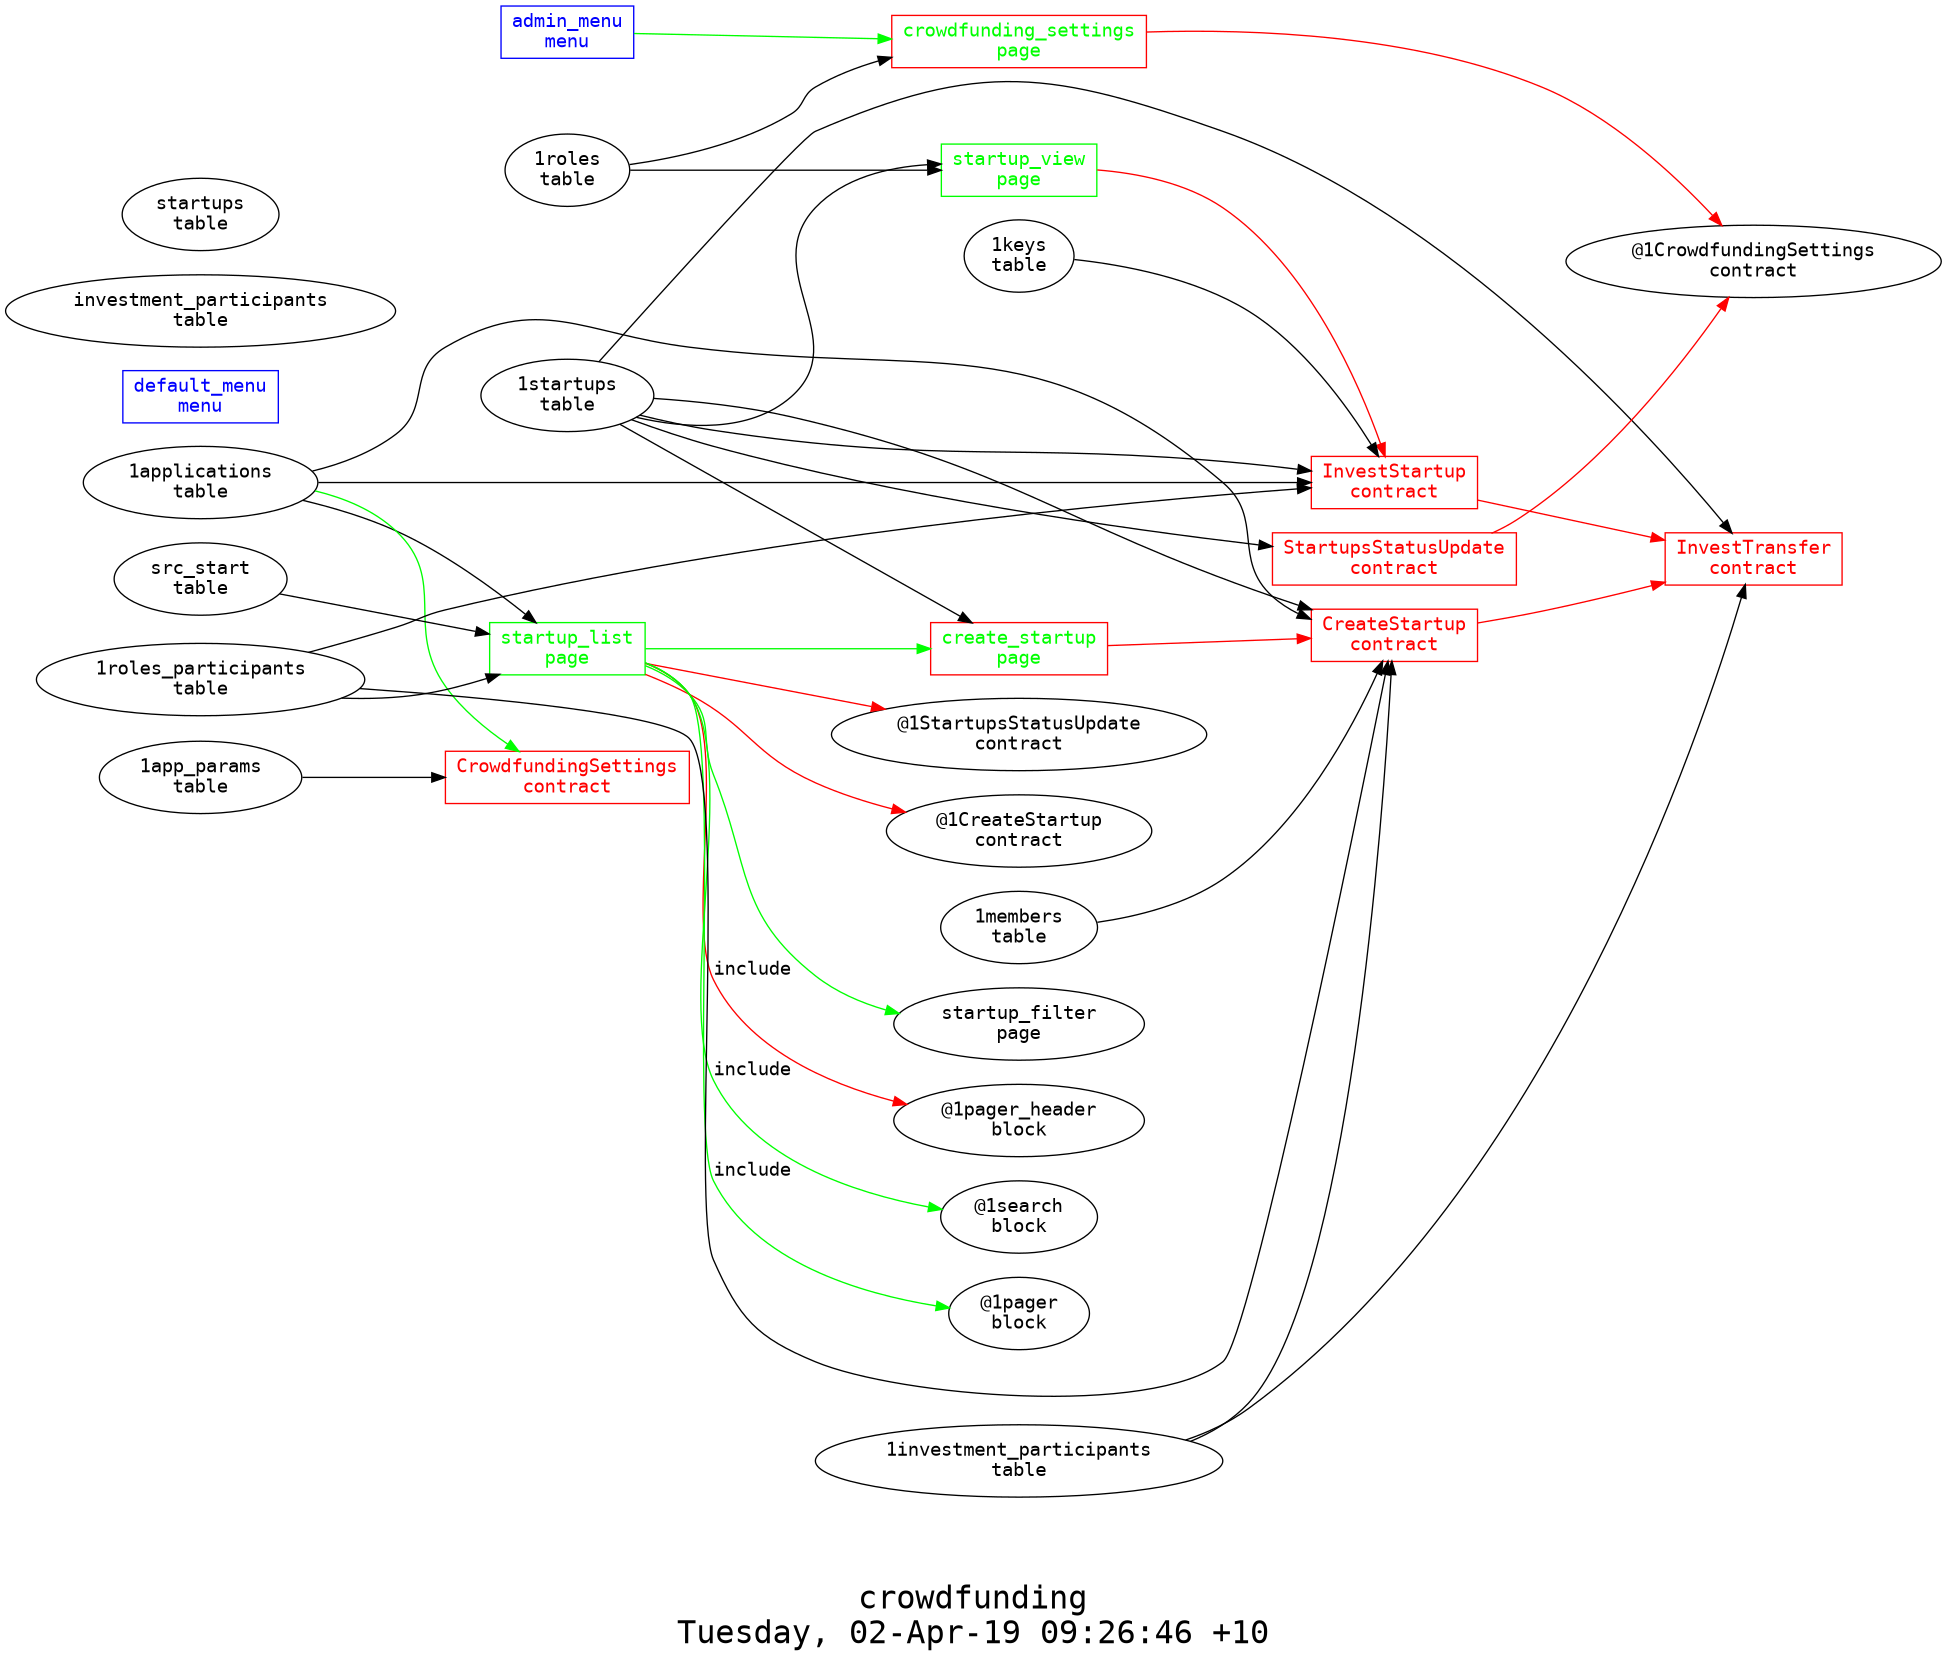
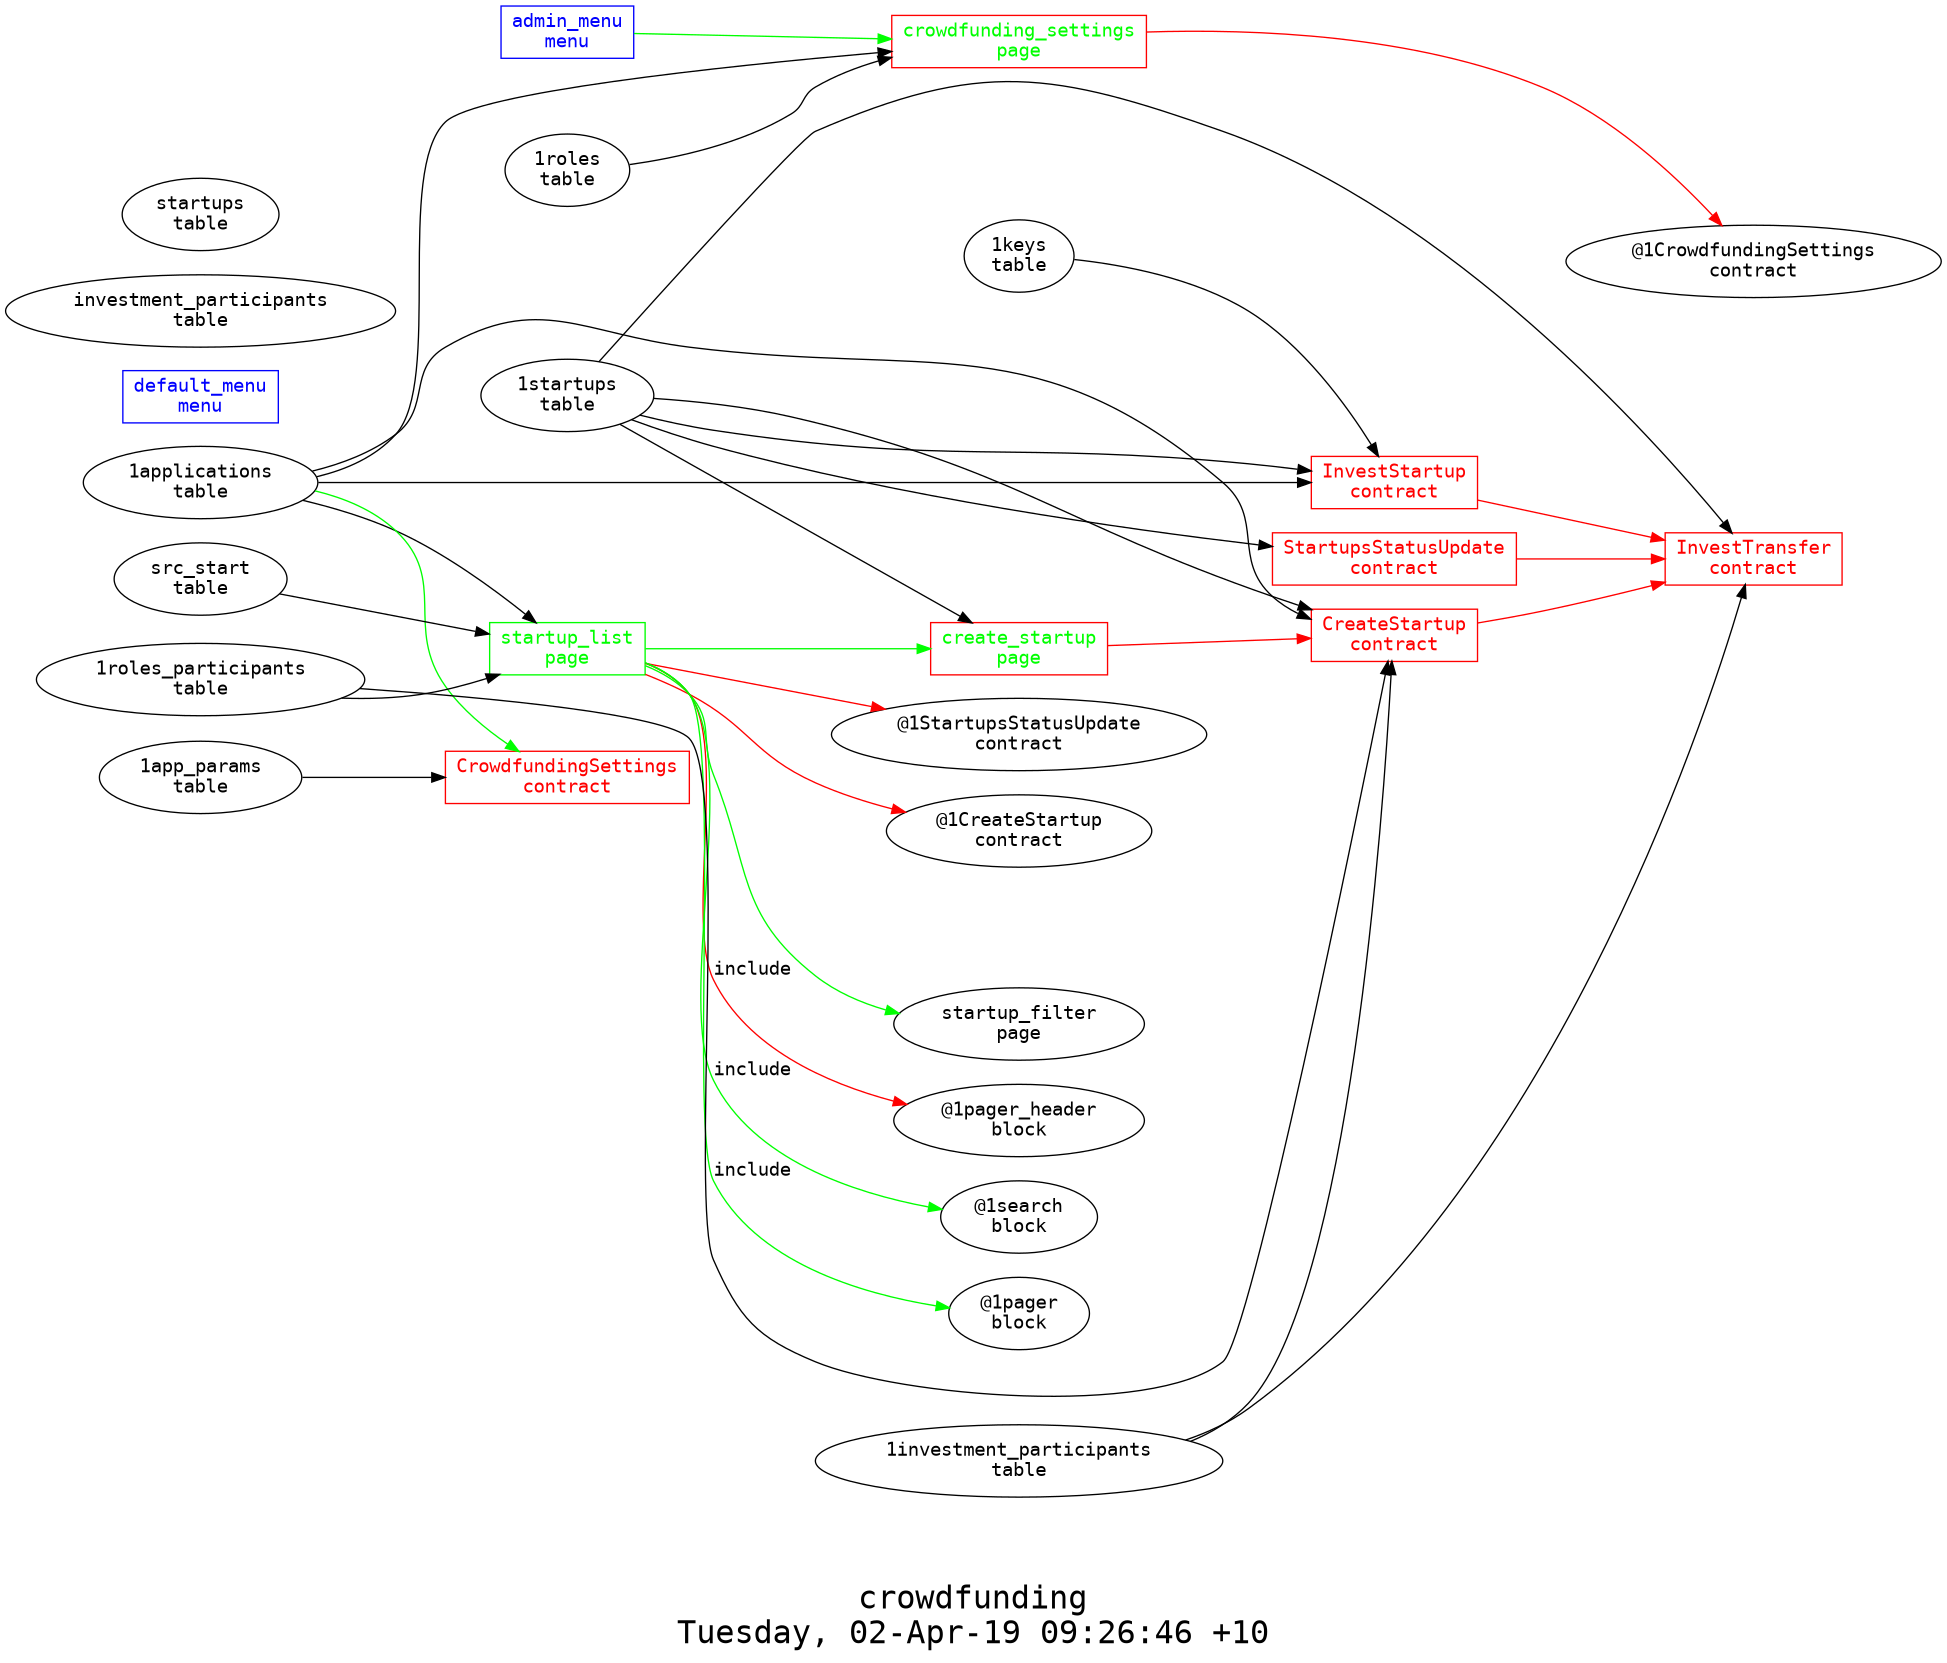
edge "1applications table" -> "crowdfunding_settings page": added
node "startup_view page": removed
edge "StartupsStatusUpdate contract" -> "@1CrowdfundingSettings contract": now "StartupsStatusUpdate contract" -> "InvestTransfer contract"
edge "1roles_participants table" -> "InvestStartup contract": removed
node "1members table": removed
